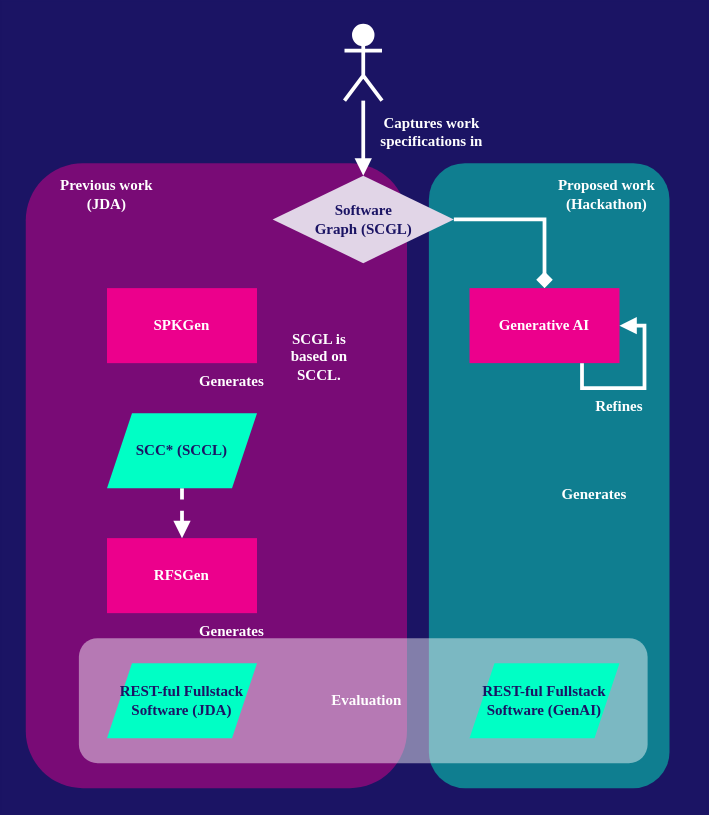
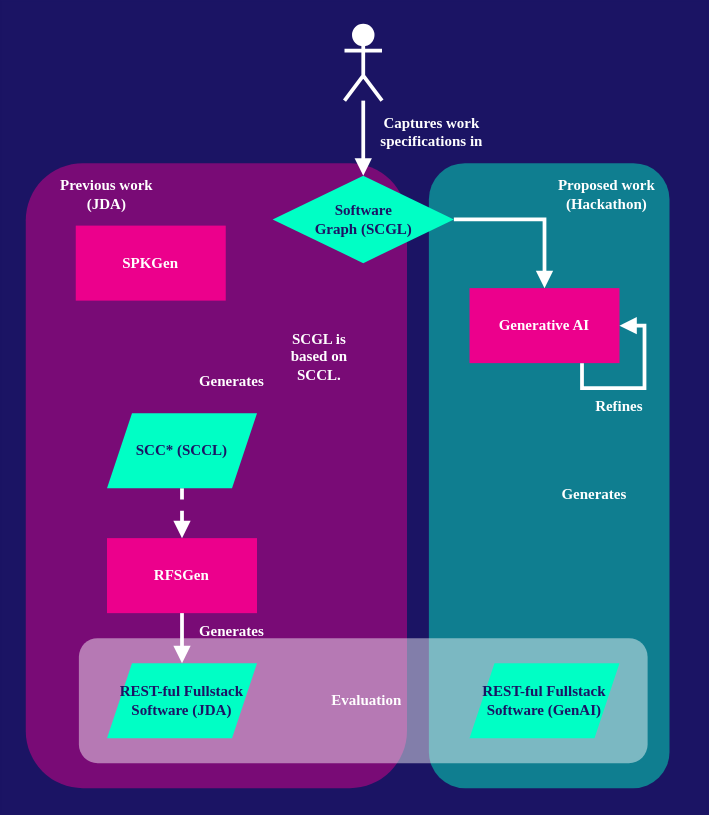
node "Software Graph (SCGL)": fillcolor #e1d5e7 -> #00ffc5
edge "Software Graph (SCGL)" -> "Generative AI": arrowhead diamond -> block
node "SPKGen": moved (182, 326) -> (151, 263)
edge "RFSGen" -> "REST-ful Fullstack Software (JDA)": added
